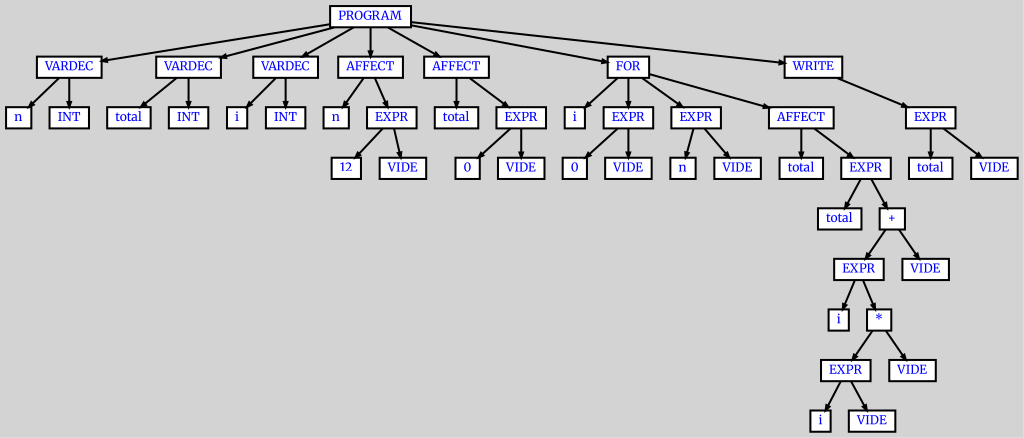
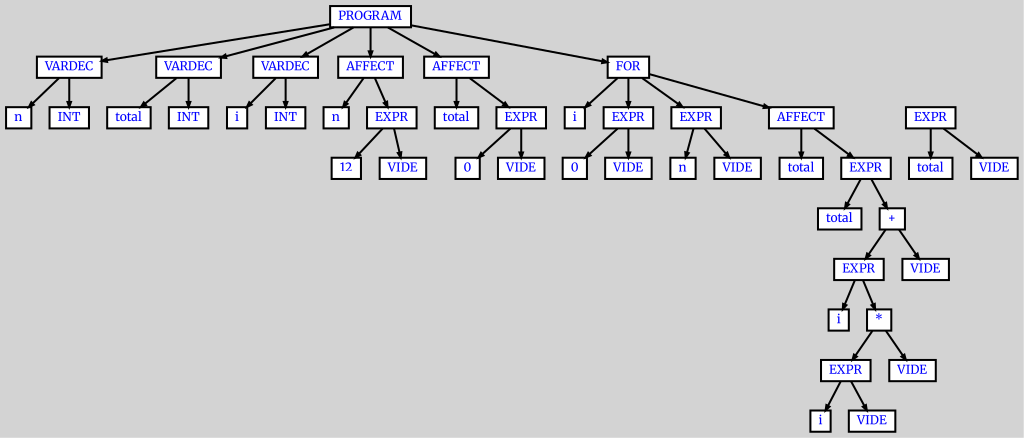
node "WRITE": removed
